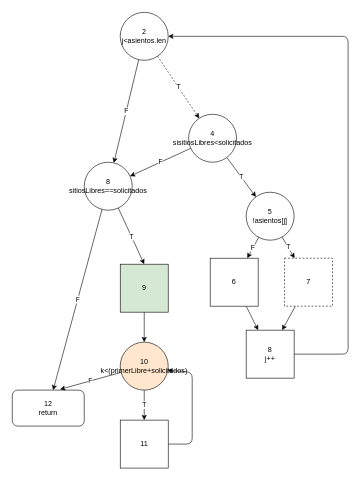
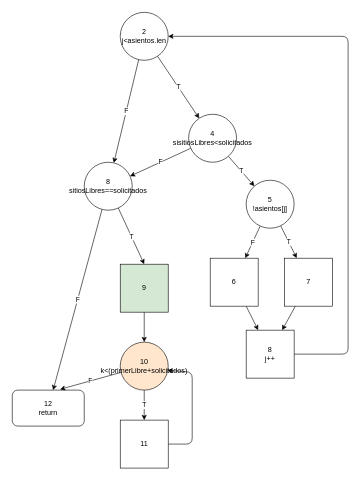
edge "2 j<asientos.len" -> "4 sisitiosLibres<solicitados": style dashed -> solid
node "5 !asientos[j]": moved (270, 216) -> (270, 204)
node "7": style dashed -> solid
